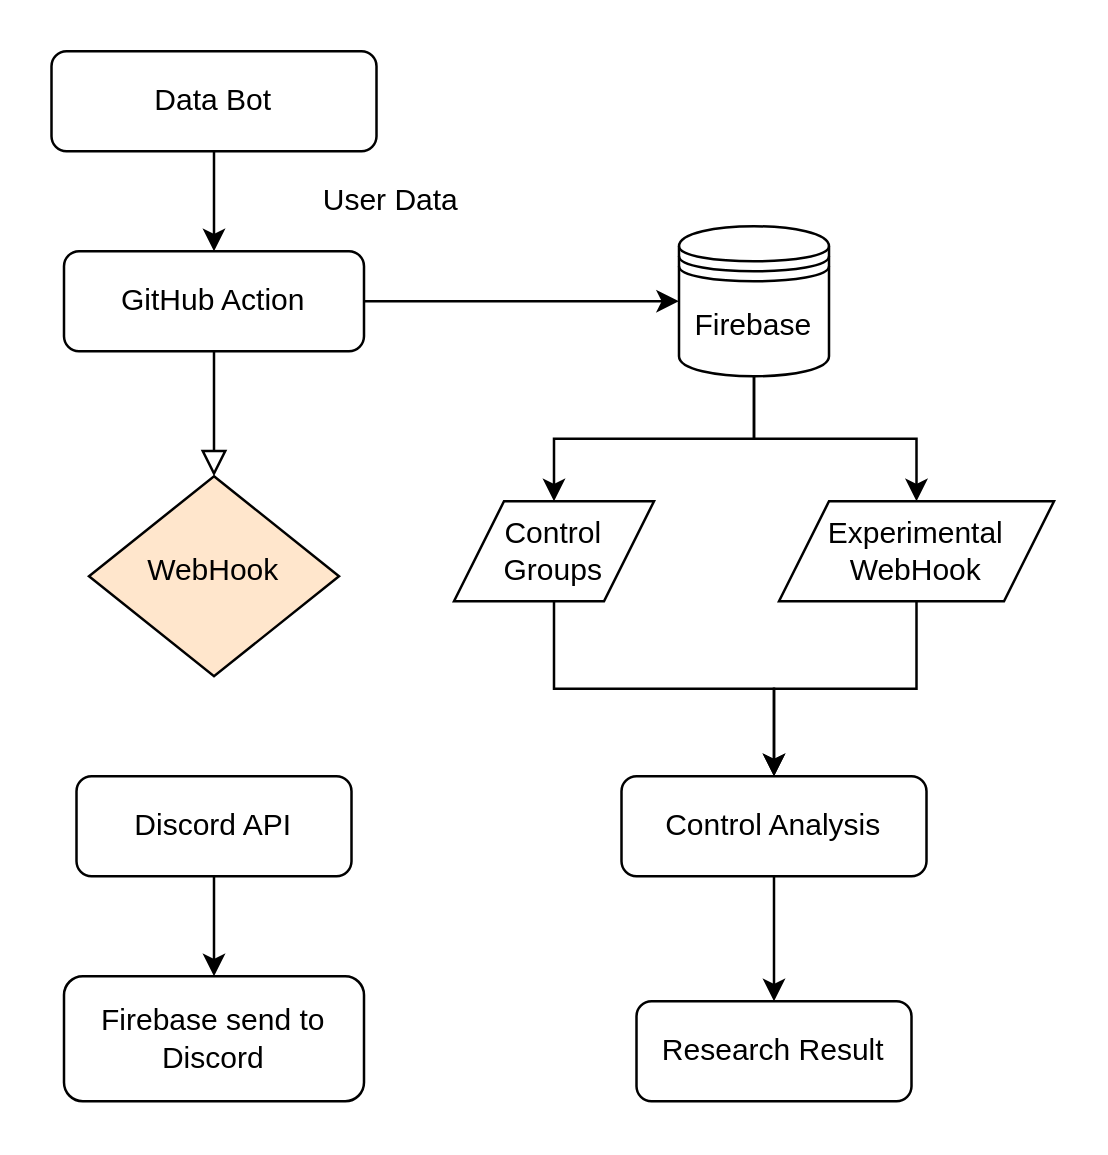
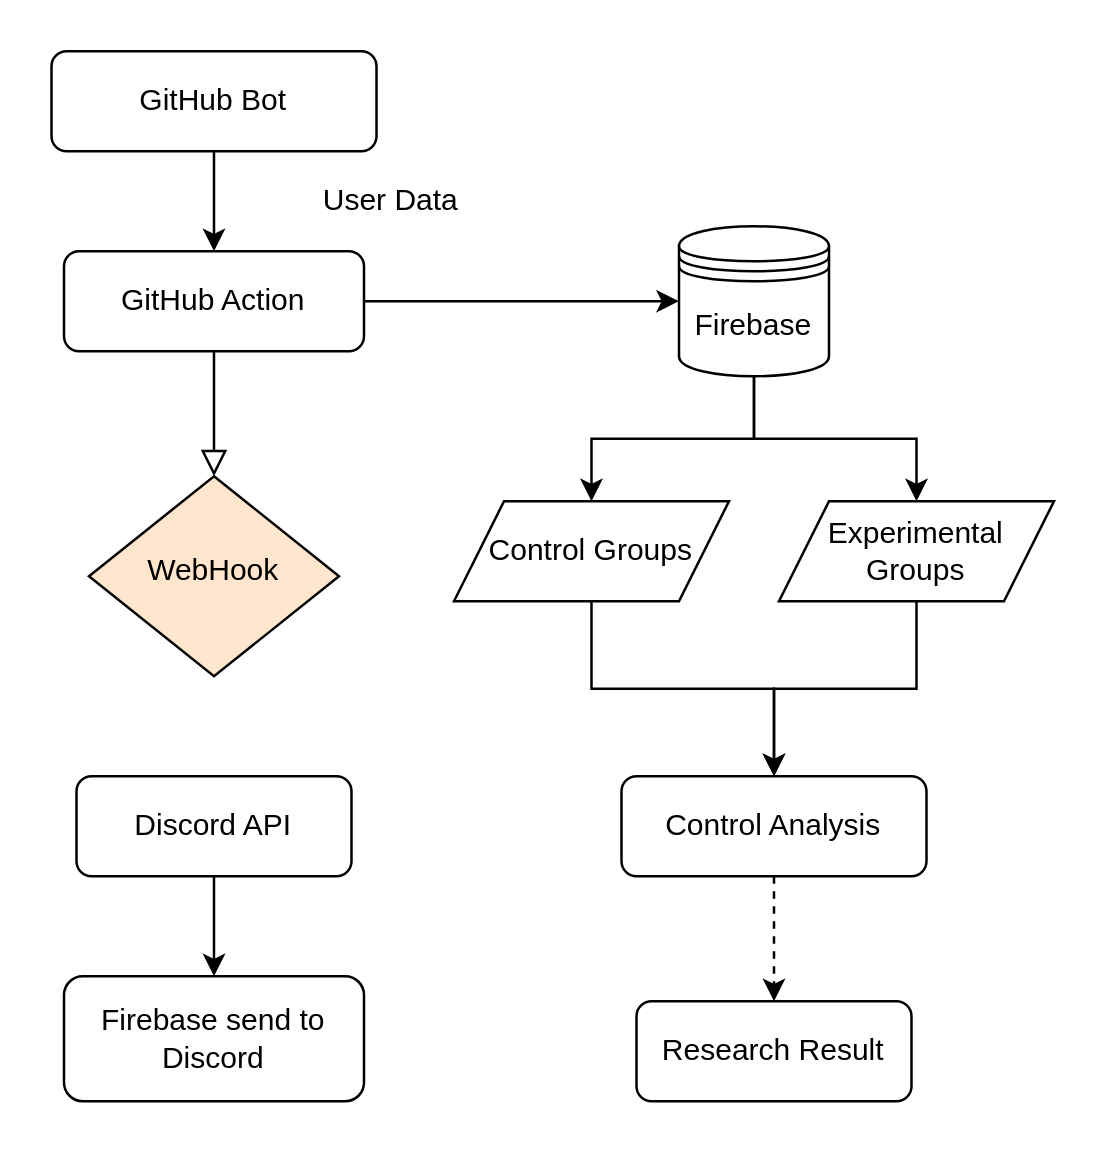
node "Data Bot": label "Data Bot" -> "GitHub Bot"
node "Control Groups": size 200x100 -> 275x100
node "Experimental WebHook": label "Experimental WebHook" -> "Experimental Groups"
edge "Control Analysis" -> "Research Result": style solid -> dashed
